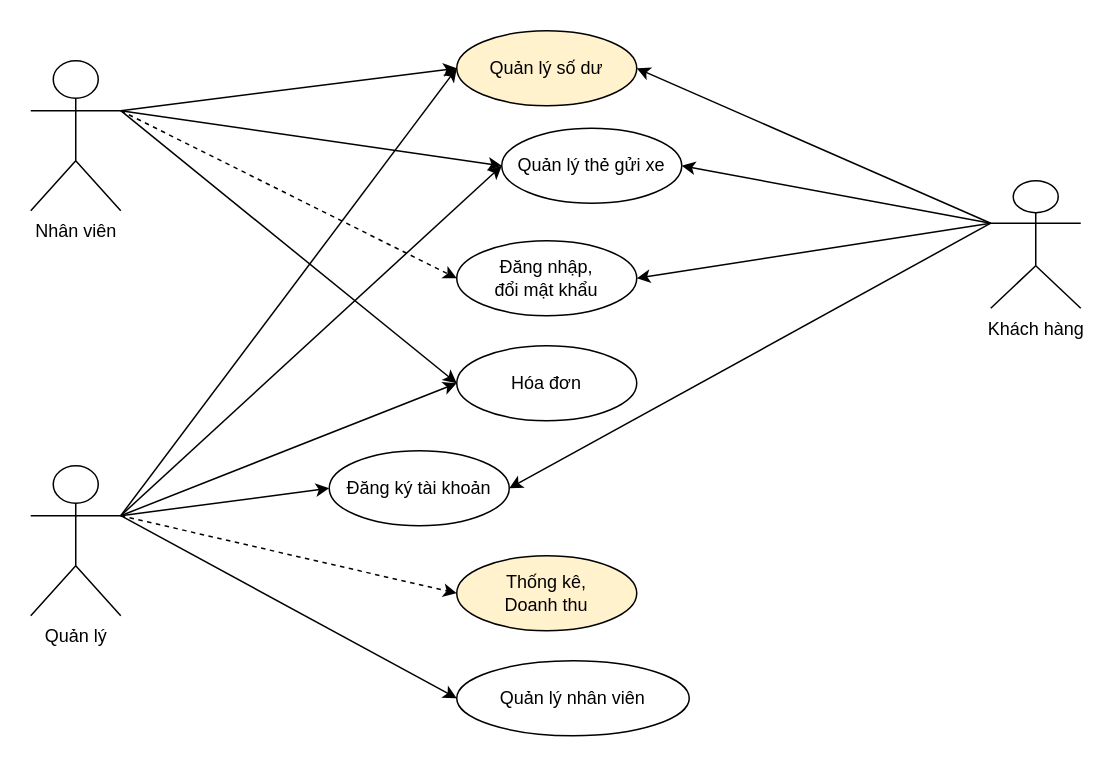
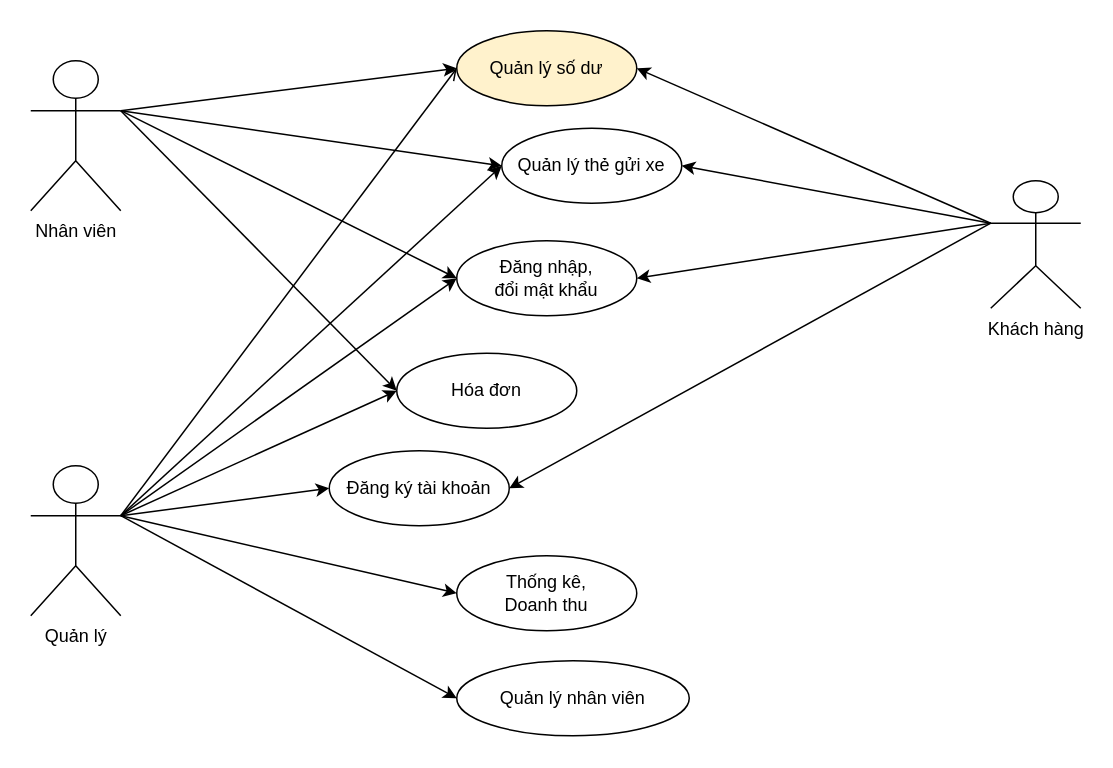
edge "Quản lý" -> "Quản lý số dư": arrowhead classic -> open
edge "Nhân viên" -> "Đăng nhập, đổi mật khẩu": style dashed -> solid
node "Hóa đơn": moved (547, 383) -> (487, 391)
edge "Quản lý" -> "Đăng nhập, đổi mật khẩu": added
edge "Quản lý" -> "Thống kê, Doanh thu": style dashed -> solid
node "Thống kê, Doanh thu": fillcolor #fff2cc -> #ffffff
